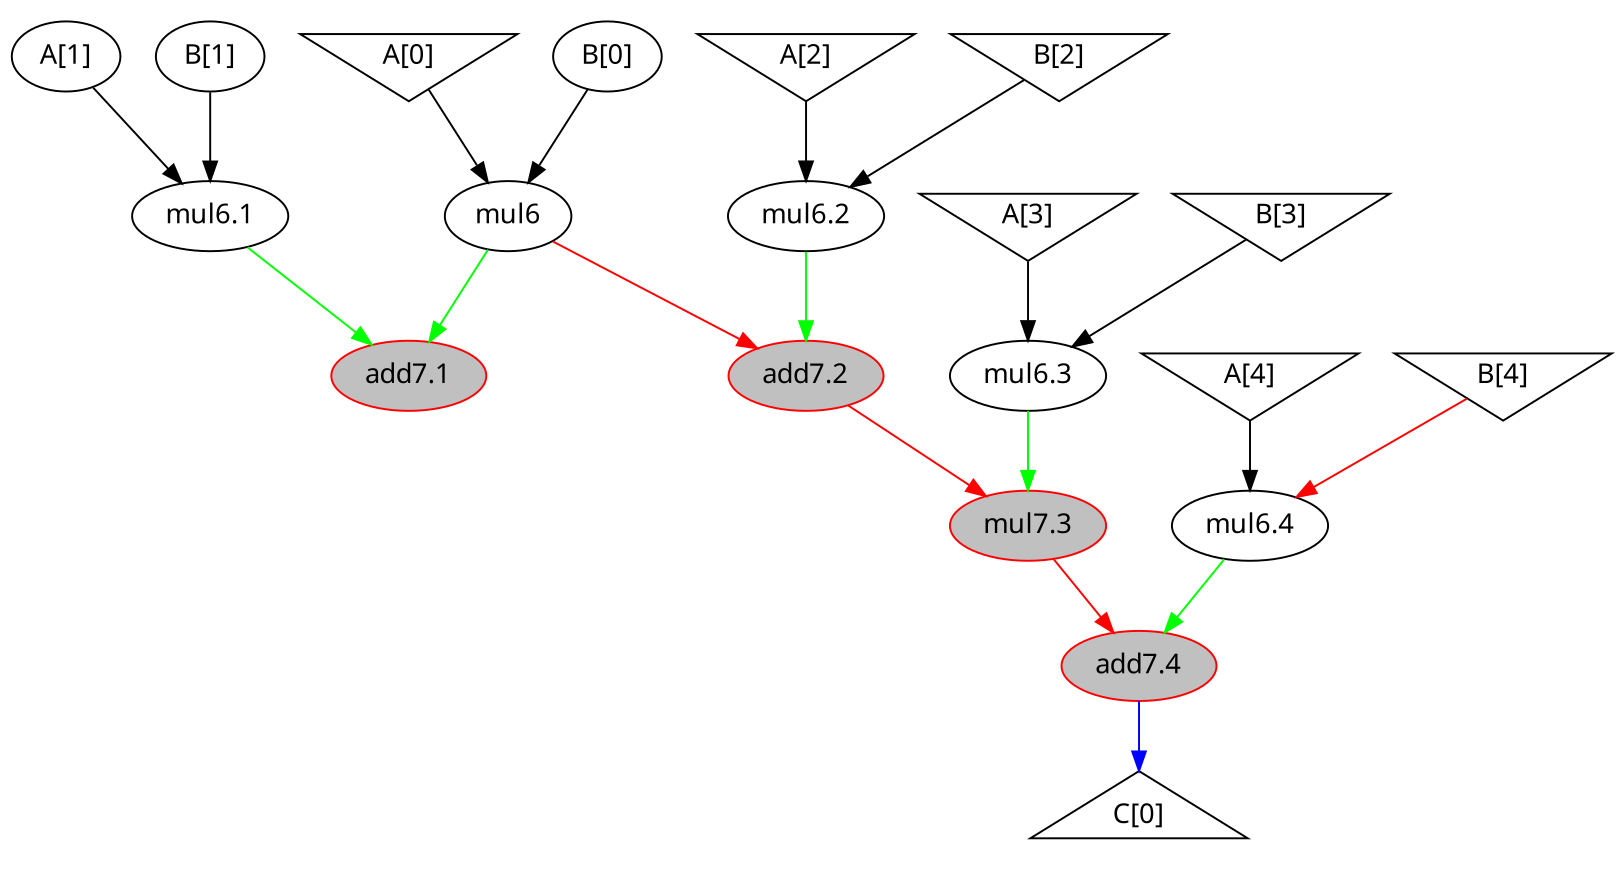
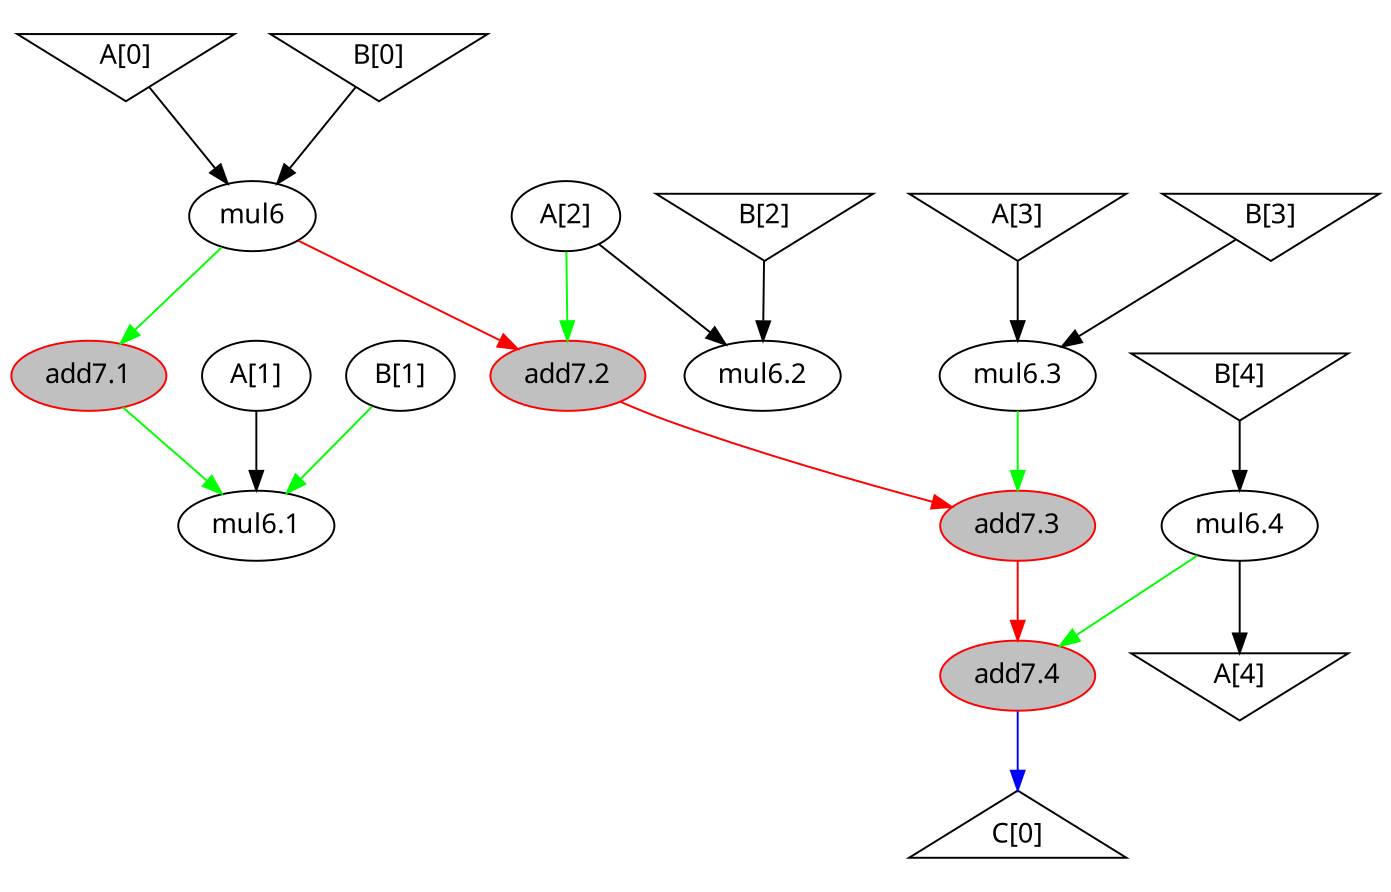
node "B[0]": shape ellipse -> invtriangle
node "A[2]": shape invtriangle -> ellipse
edge "B[1]" -> "mul6.1": color black -> green
edge "mul6.2" -> "add7.2": now "A[2]" -> "add7.2"
edge "mul6.1" -> "add7.1": reversed
edge "B[4]" -> "mul6.4": color red -> black
edge "A[4]" -> "mul6.4": reversed
node "mul7.3": label "mul7.3" -> "add7.3"
